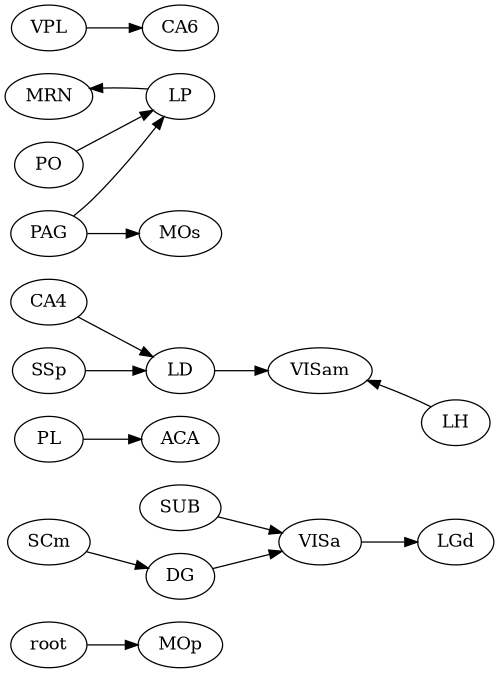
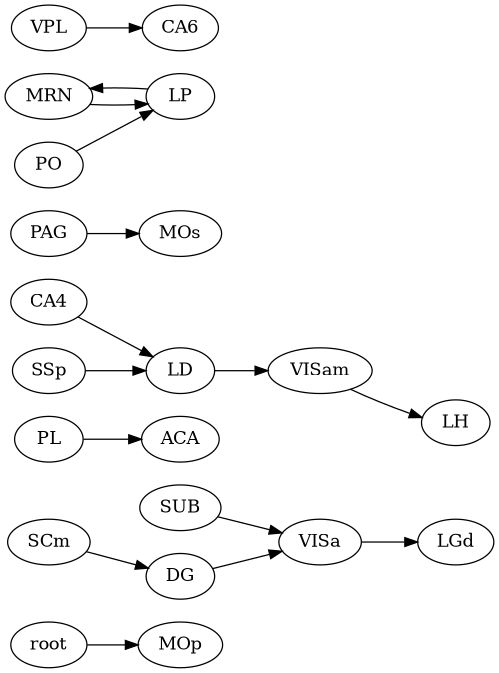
edge "PAG" -> "LP": now "MRN" -> "LP"
edge "LH" -> "VISam": reversed
